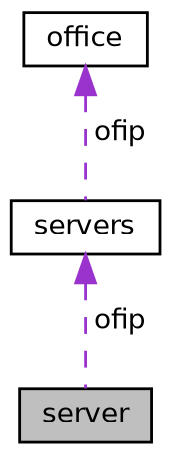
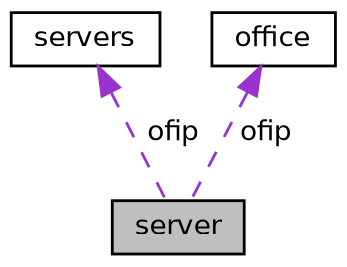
edge "servers" -> "office": now "server" -> "office"
